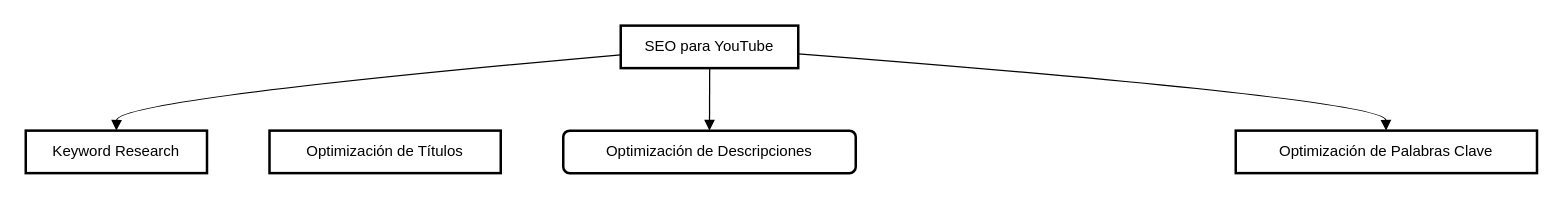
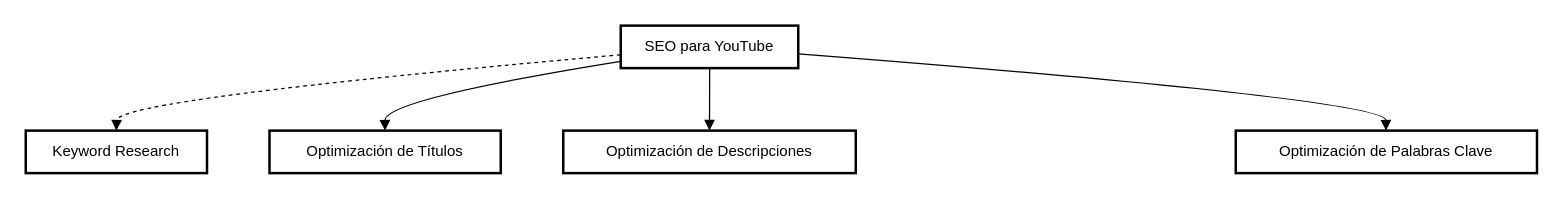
edge "SEO para YouTube" -> "Keyword Research": style solid -> dashed
edge "SEO para YouTube" -> "Optimización de Títulos": added
node "Optimización de Descripciones": shape rounded rectangle -> rectangle
